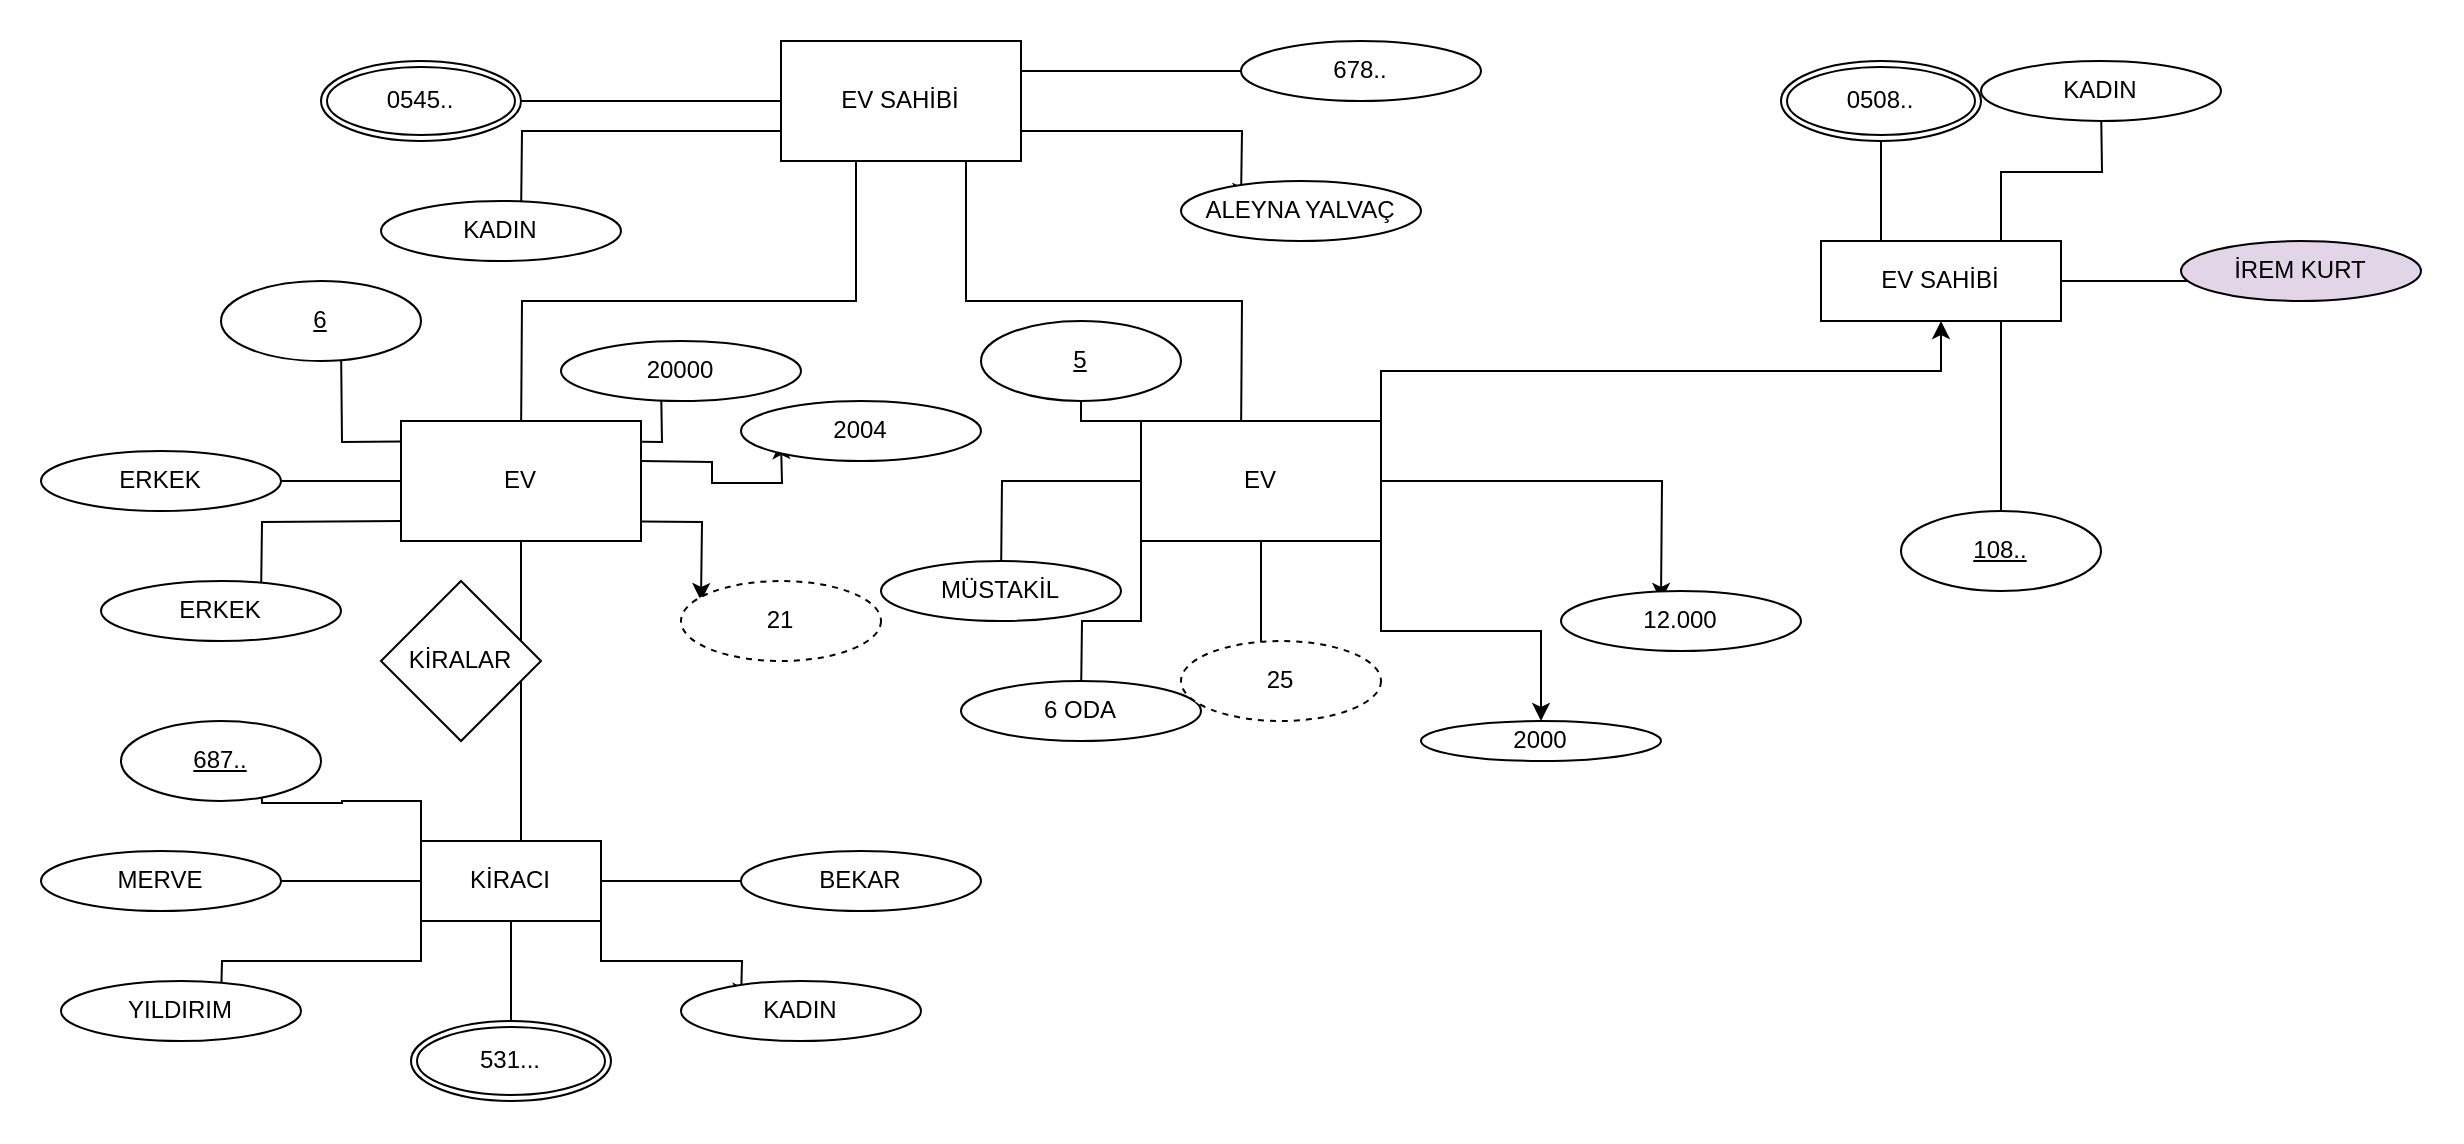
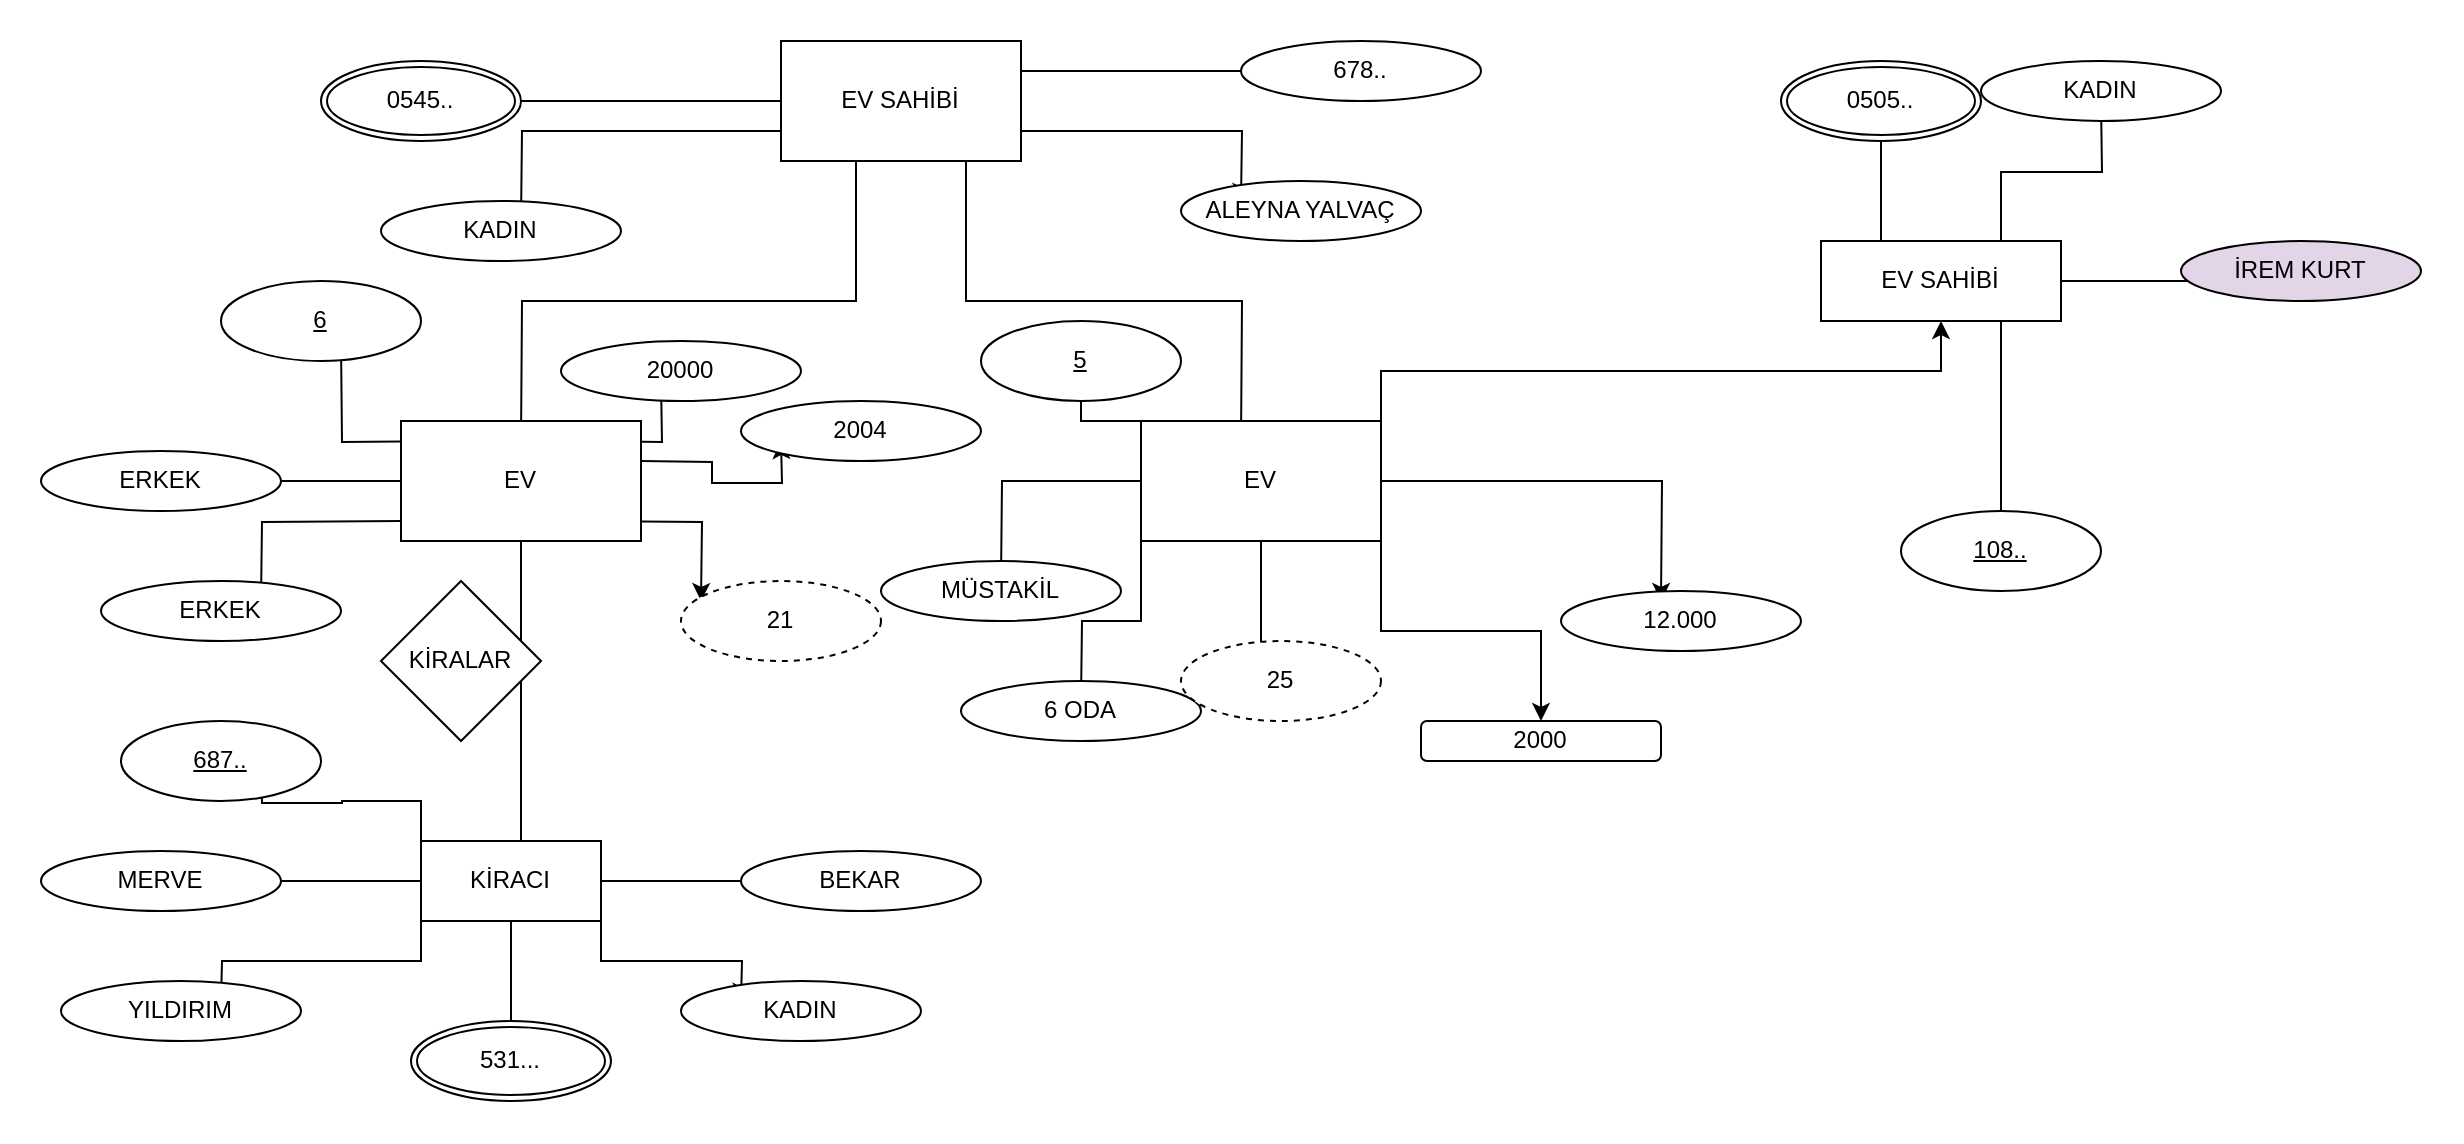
node "0508..": label "0508.." -> "0505.."
node "2000": shape ellipse -> rounded rectangle
